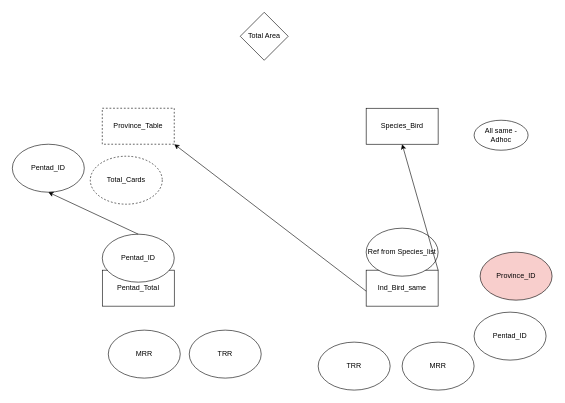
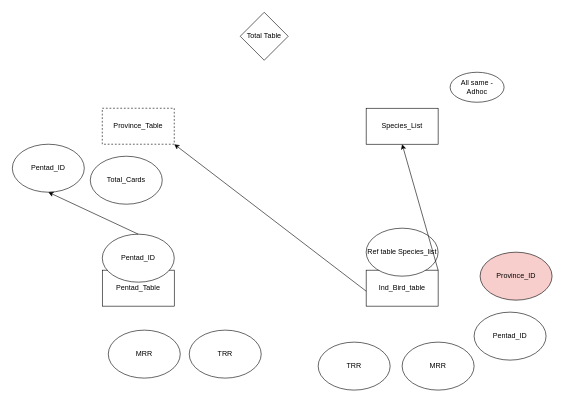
node "Total Area": label "Total Area" -> "Total Table"
node "Species_Bird": label "Species_Bird" -> "Species_List"
node "All same - Adhoc": moved (501, 135) -> (477, 87)
node "Total_Cards": style dashed -> solid
node "Ref from Species_list": label "Ref from Species_list" -> "Ref table Species_list"
node "Pentad_Total": label "Pentad_Total" -> "Pentad_Table"
node "Ind_Bird_same": label "Ind_Bird_same" -> "Ind_Bird_table"
